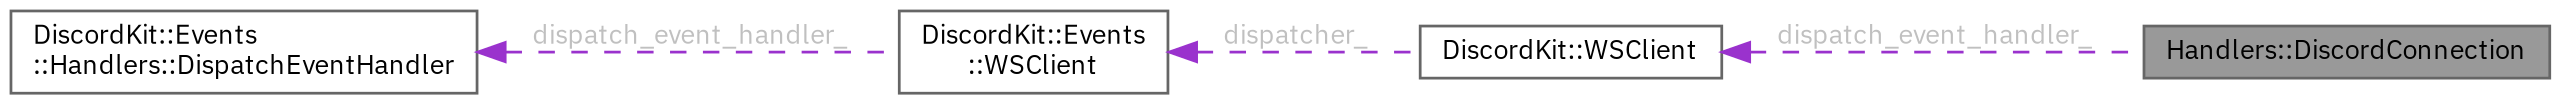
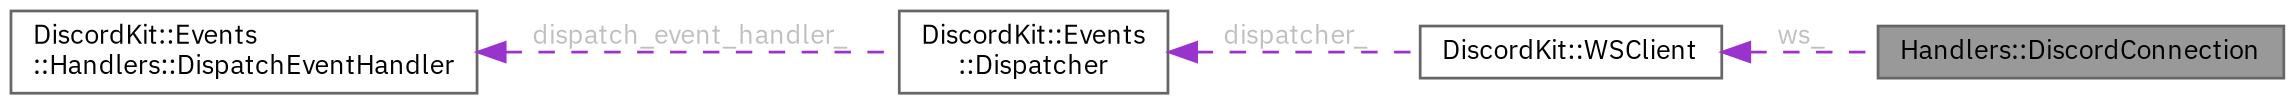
edge "Handlers::DiscordConnection" -> "DiscordKit::WSClient": label " dispatch_event_handler_" -> " ws_"
node "DiscordKit::Events ::WSClient": label "DiscordKit::Events ::WSClient" -> "DiscordKit::Events ::Dispatcher"
